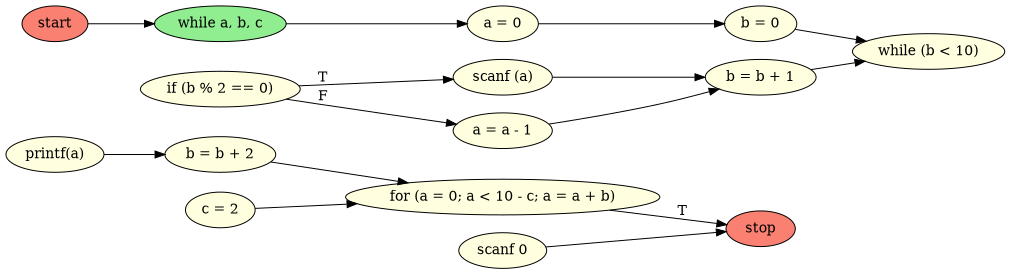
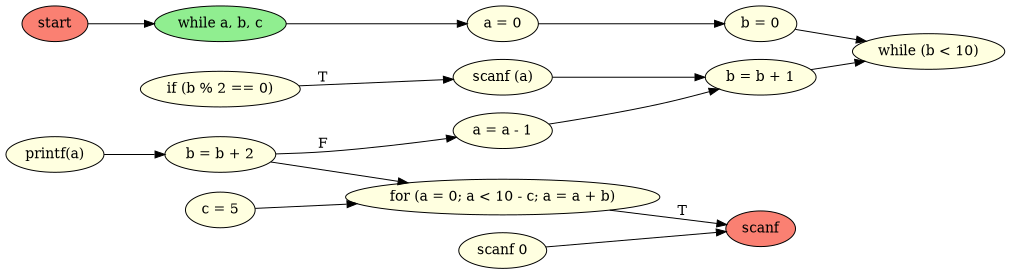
edge "if (b % 2 == 0)" -> "a = a - 1": now "b = b + 2" -> "a = a - 1"
node "c = 2": label "c = 2" -> "c = 5"
node "stop": label "stop" -> "scanf"
